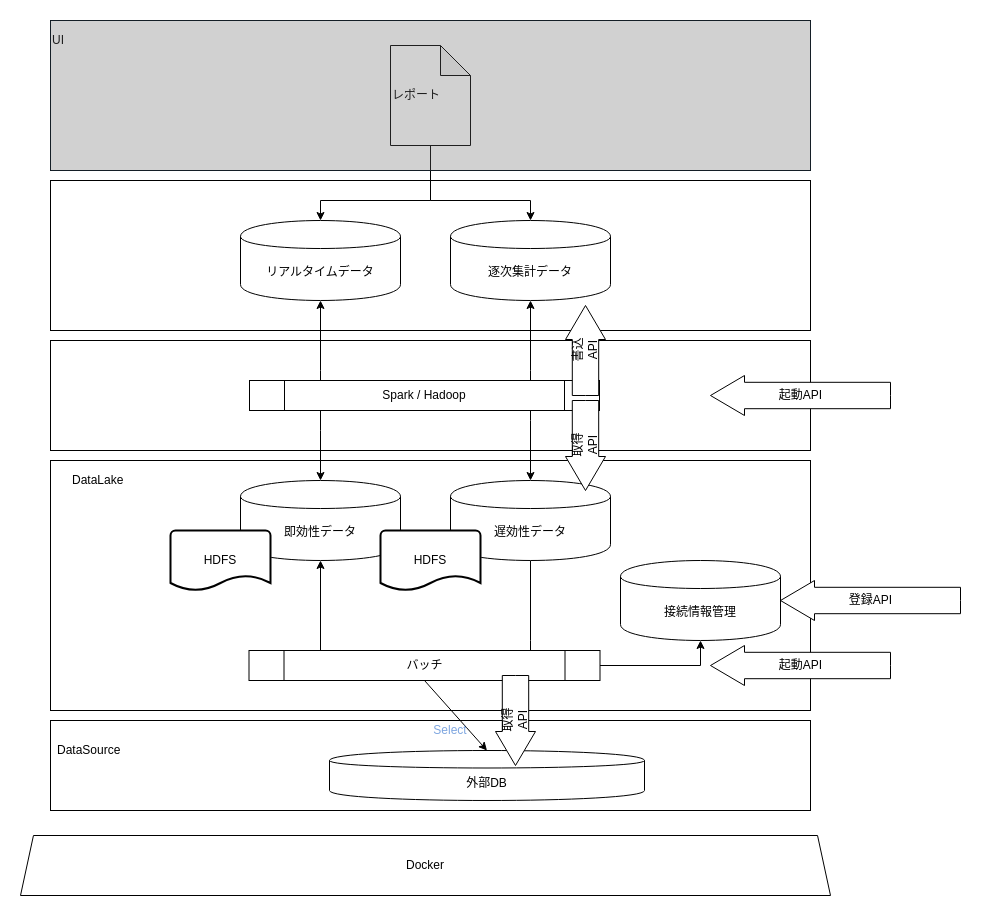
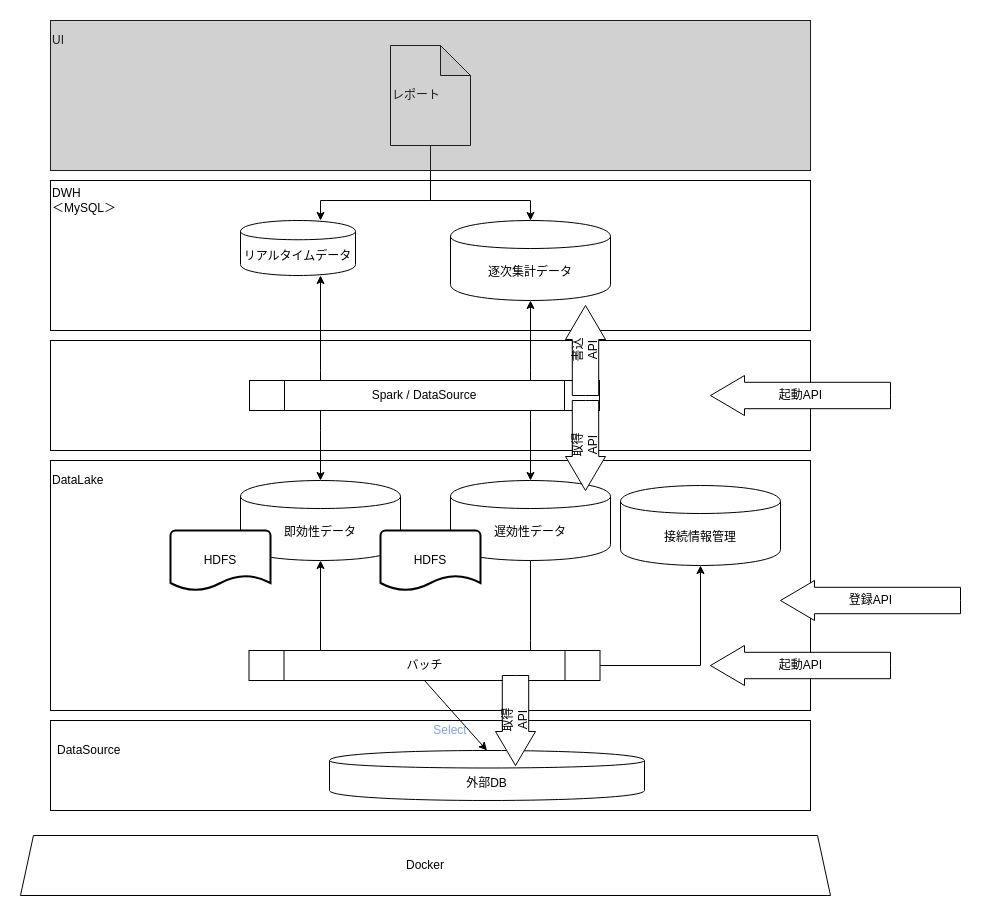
node "DWH ＜MySQL＞": added
node "リアルタイムデータ": size 160x80 -> 115x55
node "Spark / Hadoop": label "Spark / Hadoop" -> "Spark / DataSource"
node "DataLake": moved (91, 481) -> (71, 481)
node "接続情報管理": moved (701, 601) -> (701, 526)
